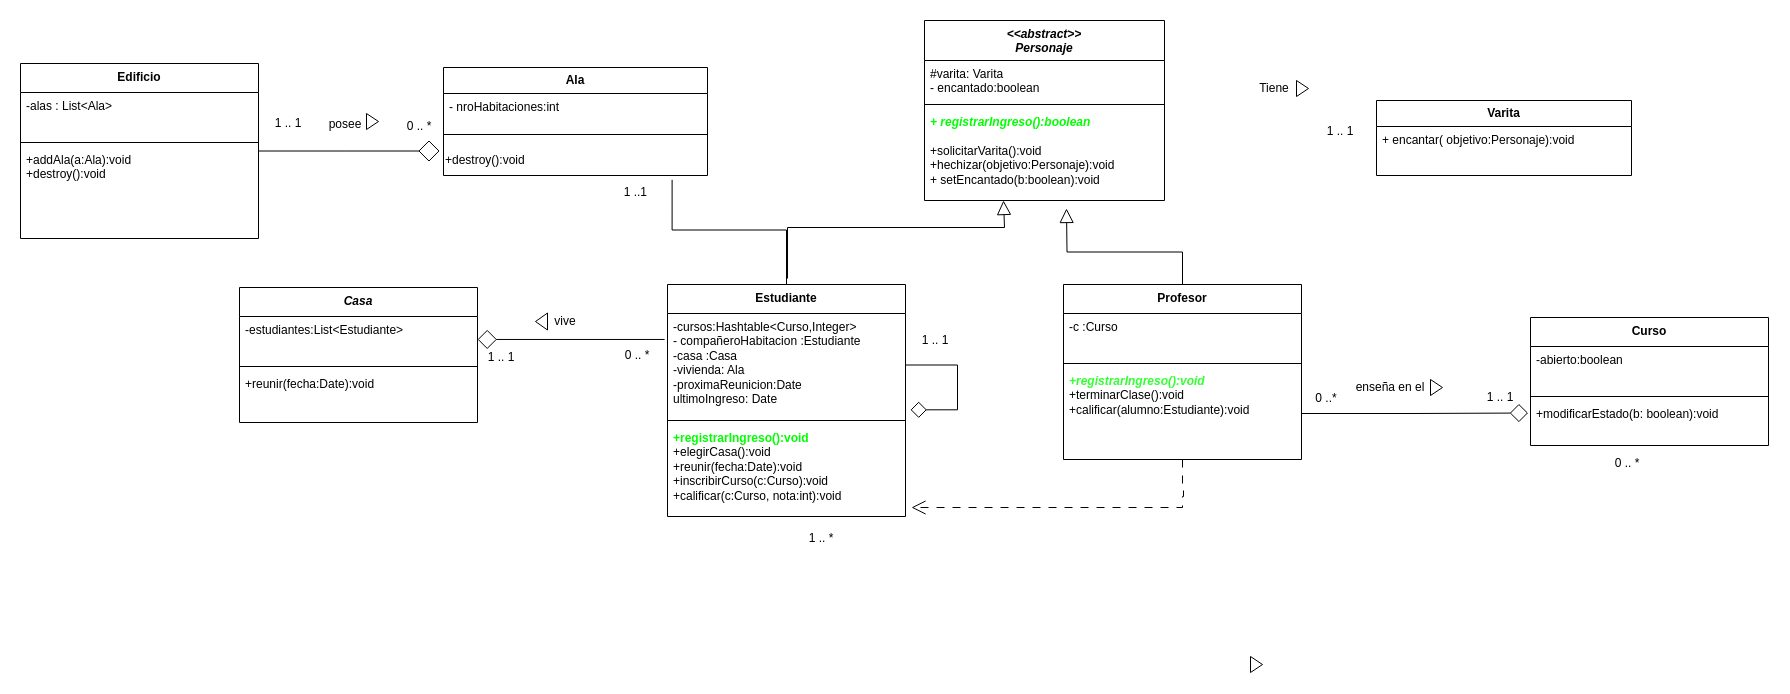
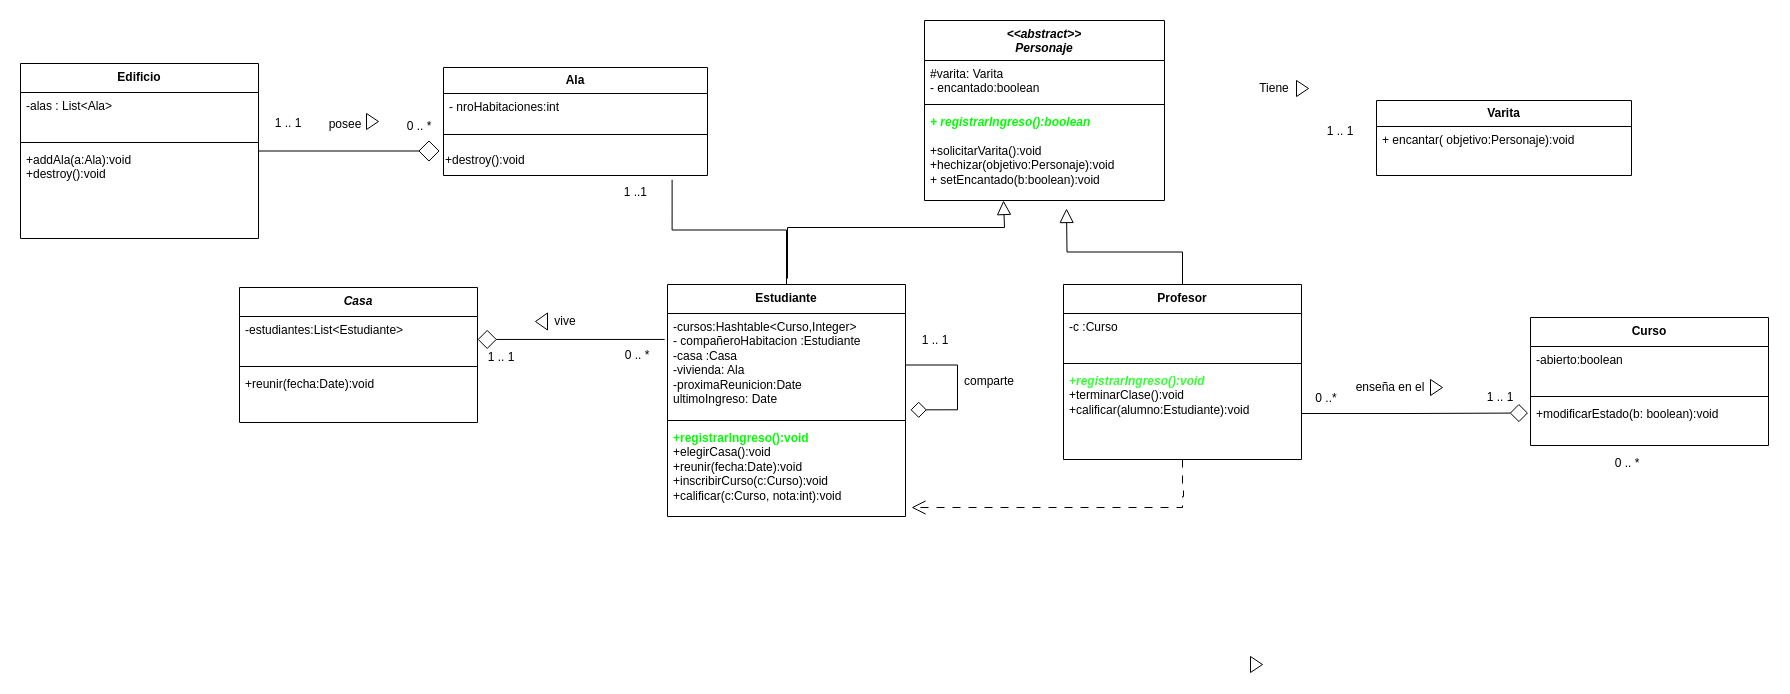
node "comparte": added
node "1 .. *": removed
